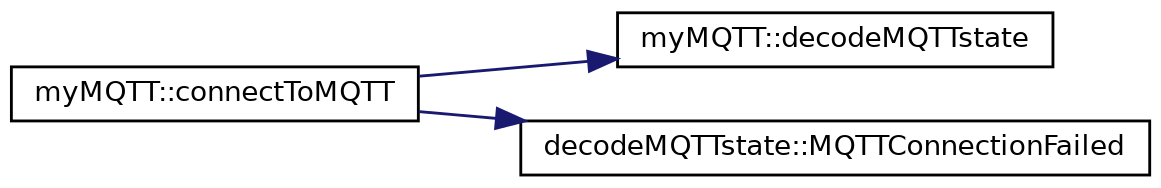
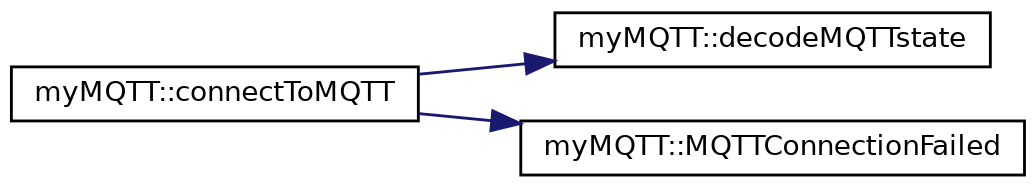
node "decodeMQTTstate::MQTTConnectionFailed": label "decodeMQTTstate::MQTTConnectionFailed" -> "myMQTT::MQTTConnectionFailed"
